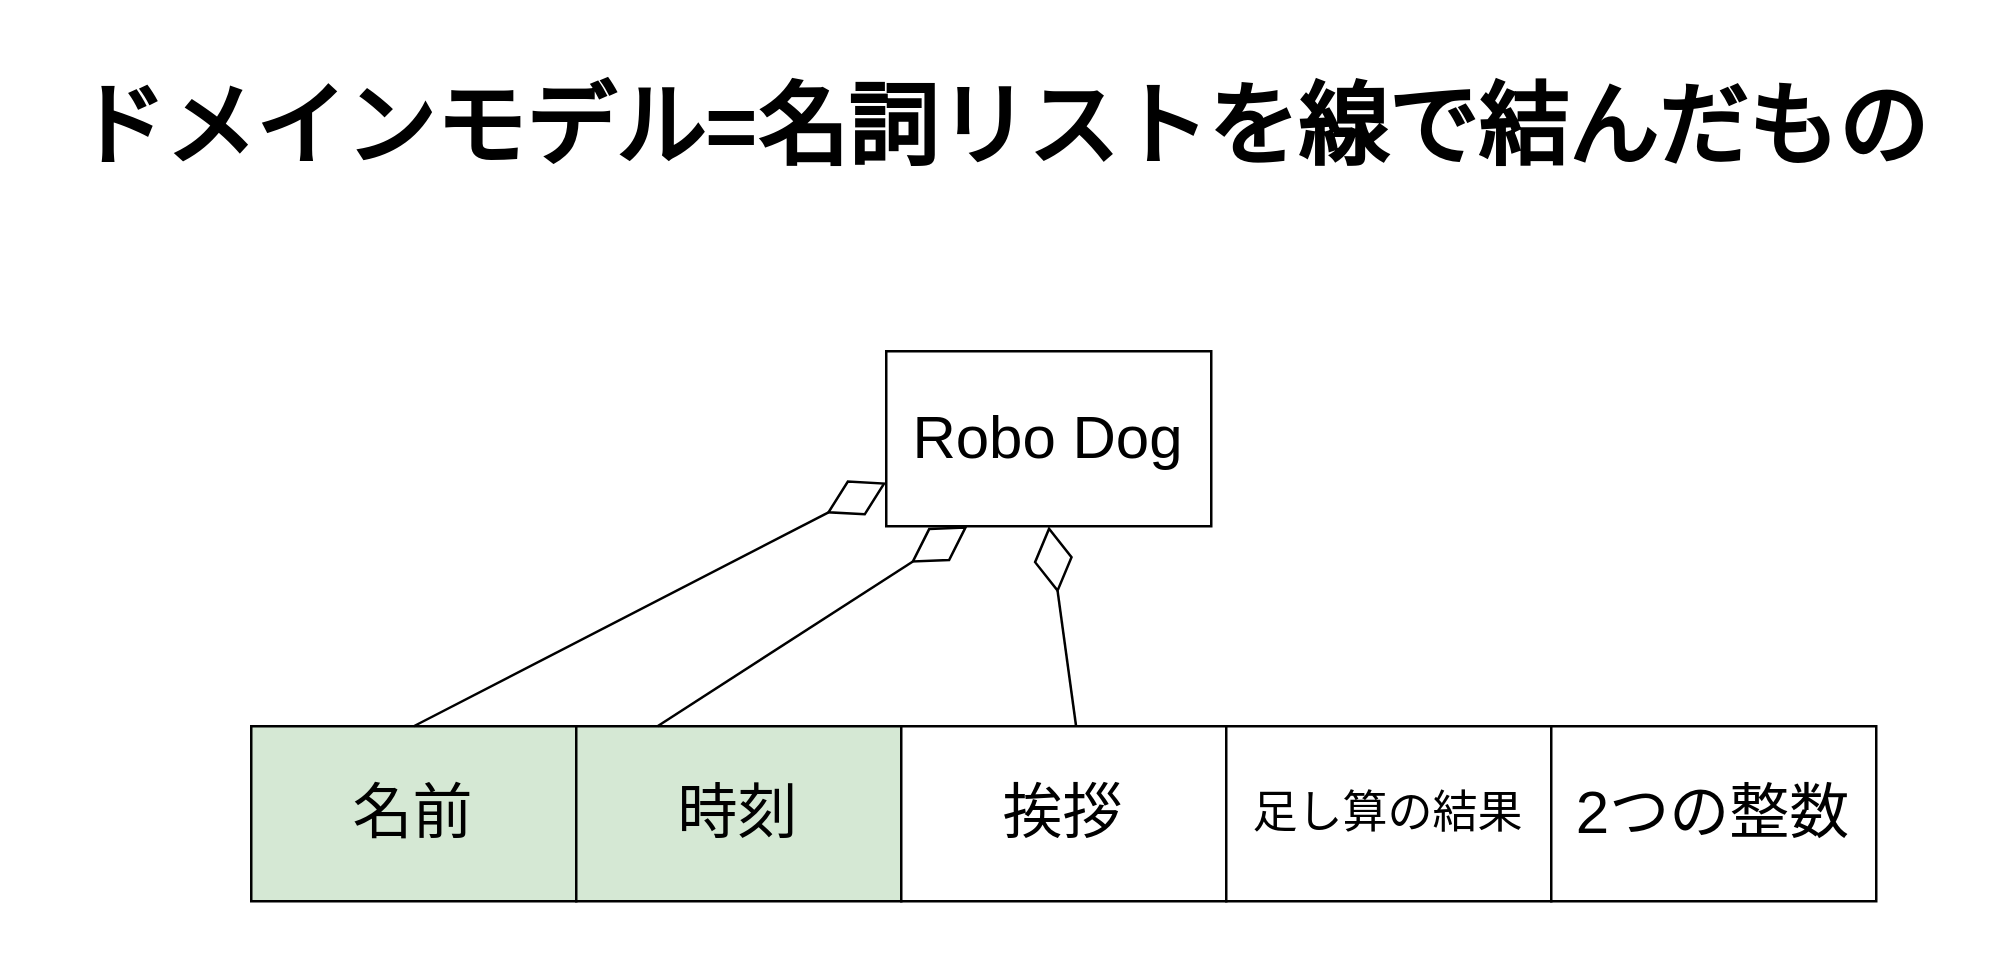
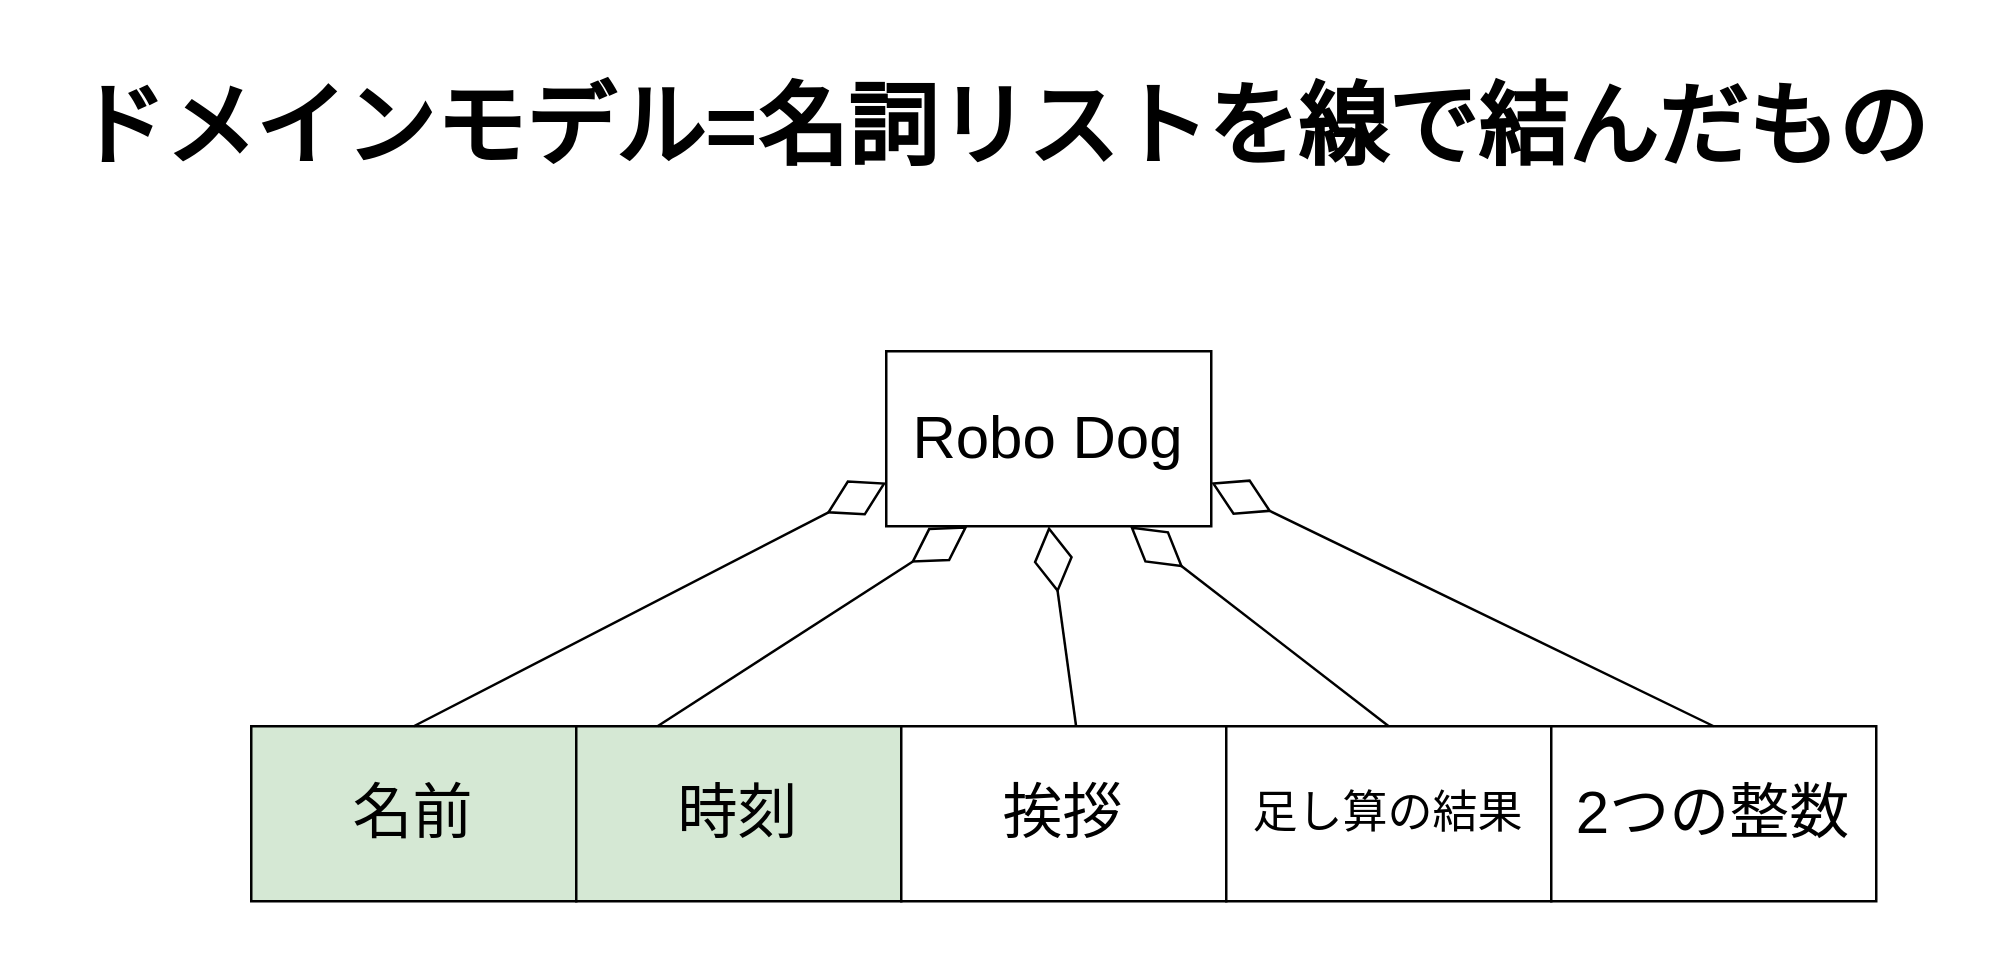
edge "2つの整数" -> "Robo Dog": added
edge "足し算の結果" -> "Robo Dog": added
